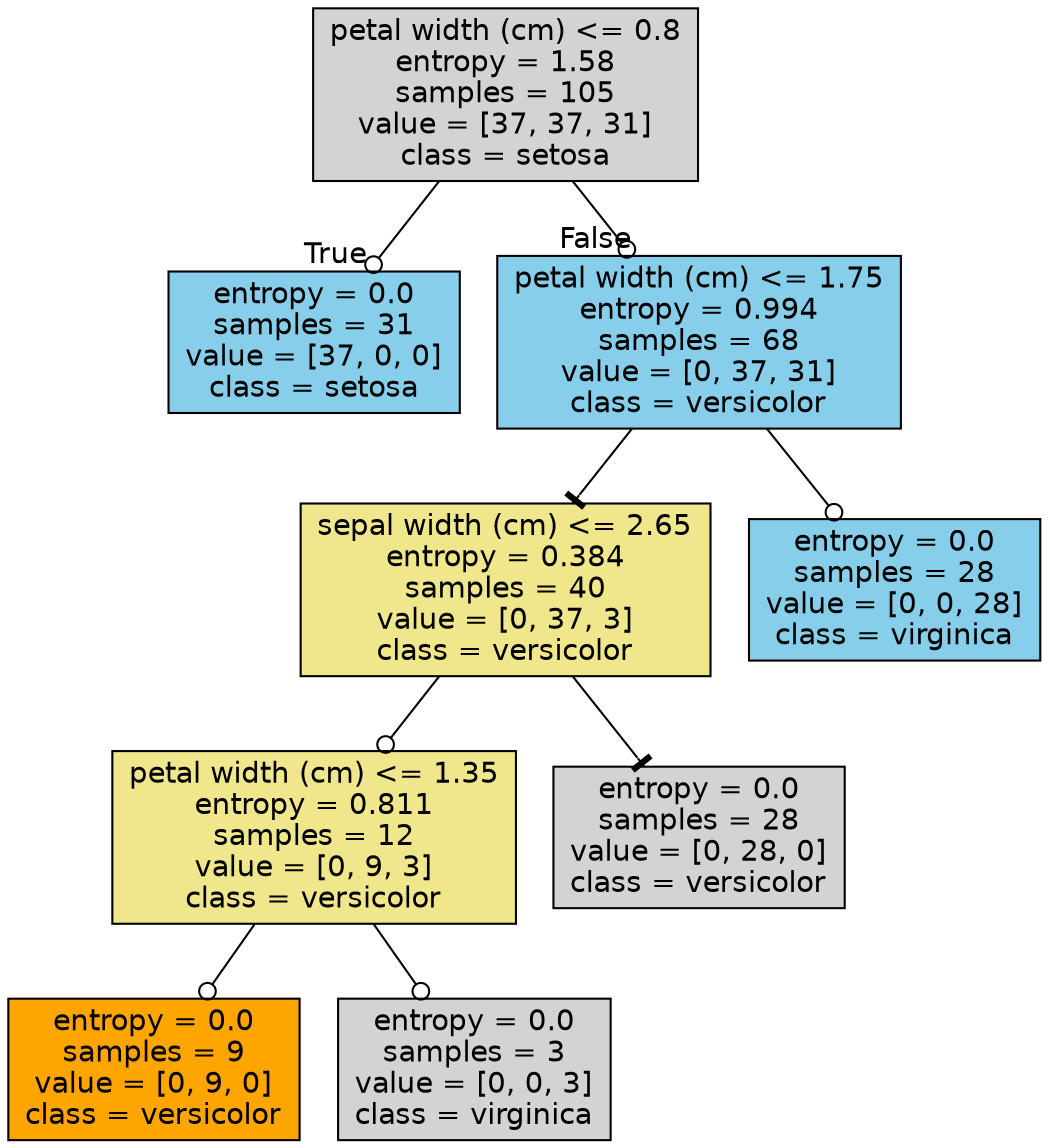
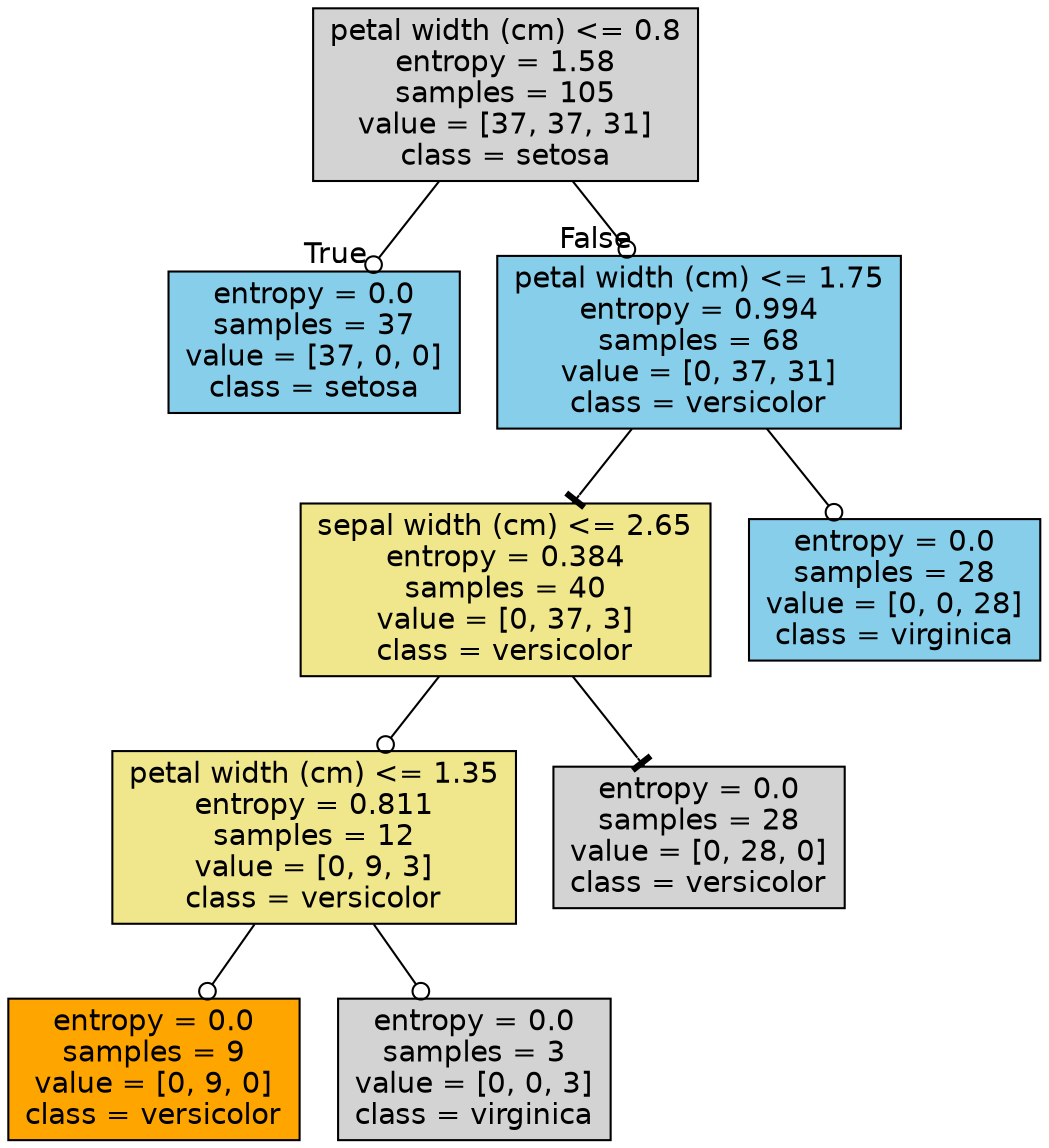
node "entropy = 0.0 samples = 31 value = [37, 0, 0] class = setosa": label "entropy = 0.0 samples = 31 value = [37, 0, 0] class = setosa" -> "entropy = 0.0 samples = 37 value = [37, 0, 0] class = setosa"
